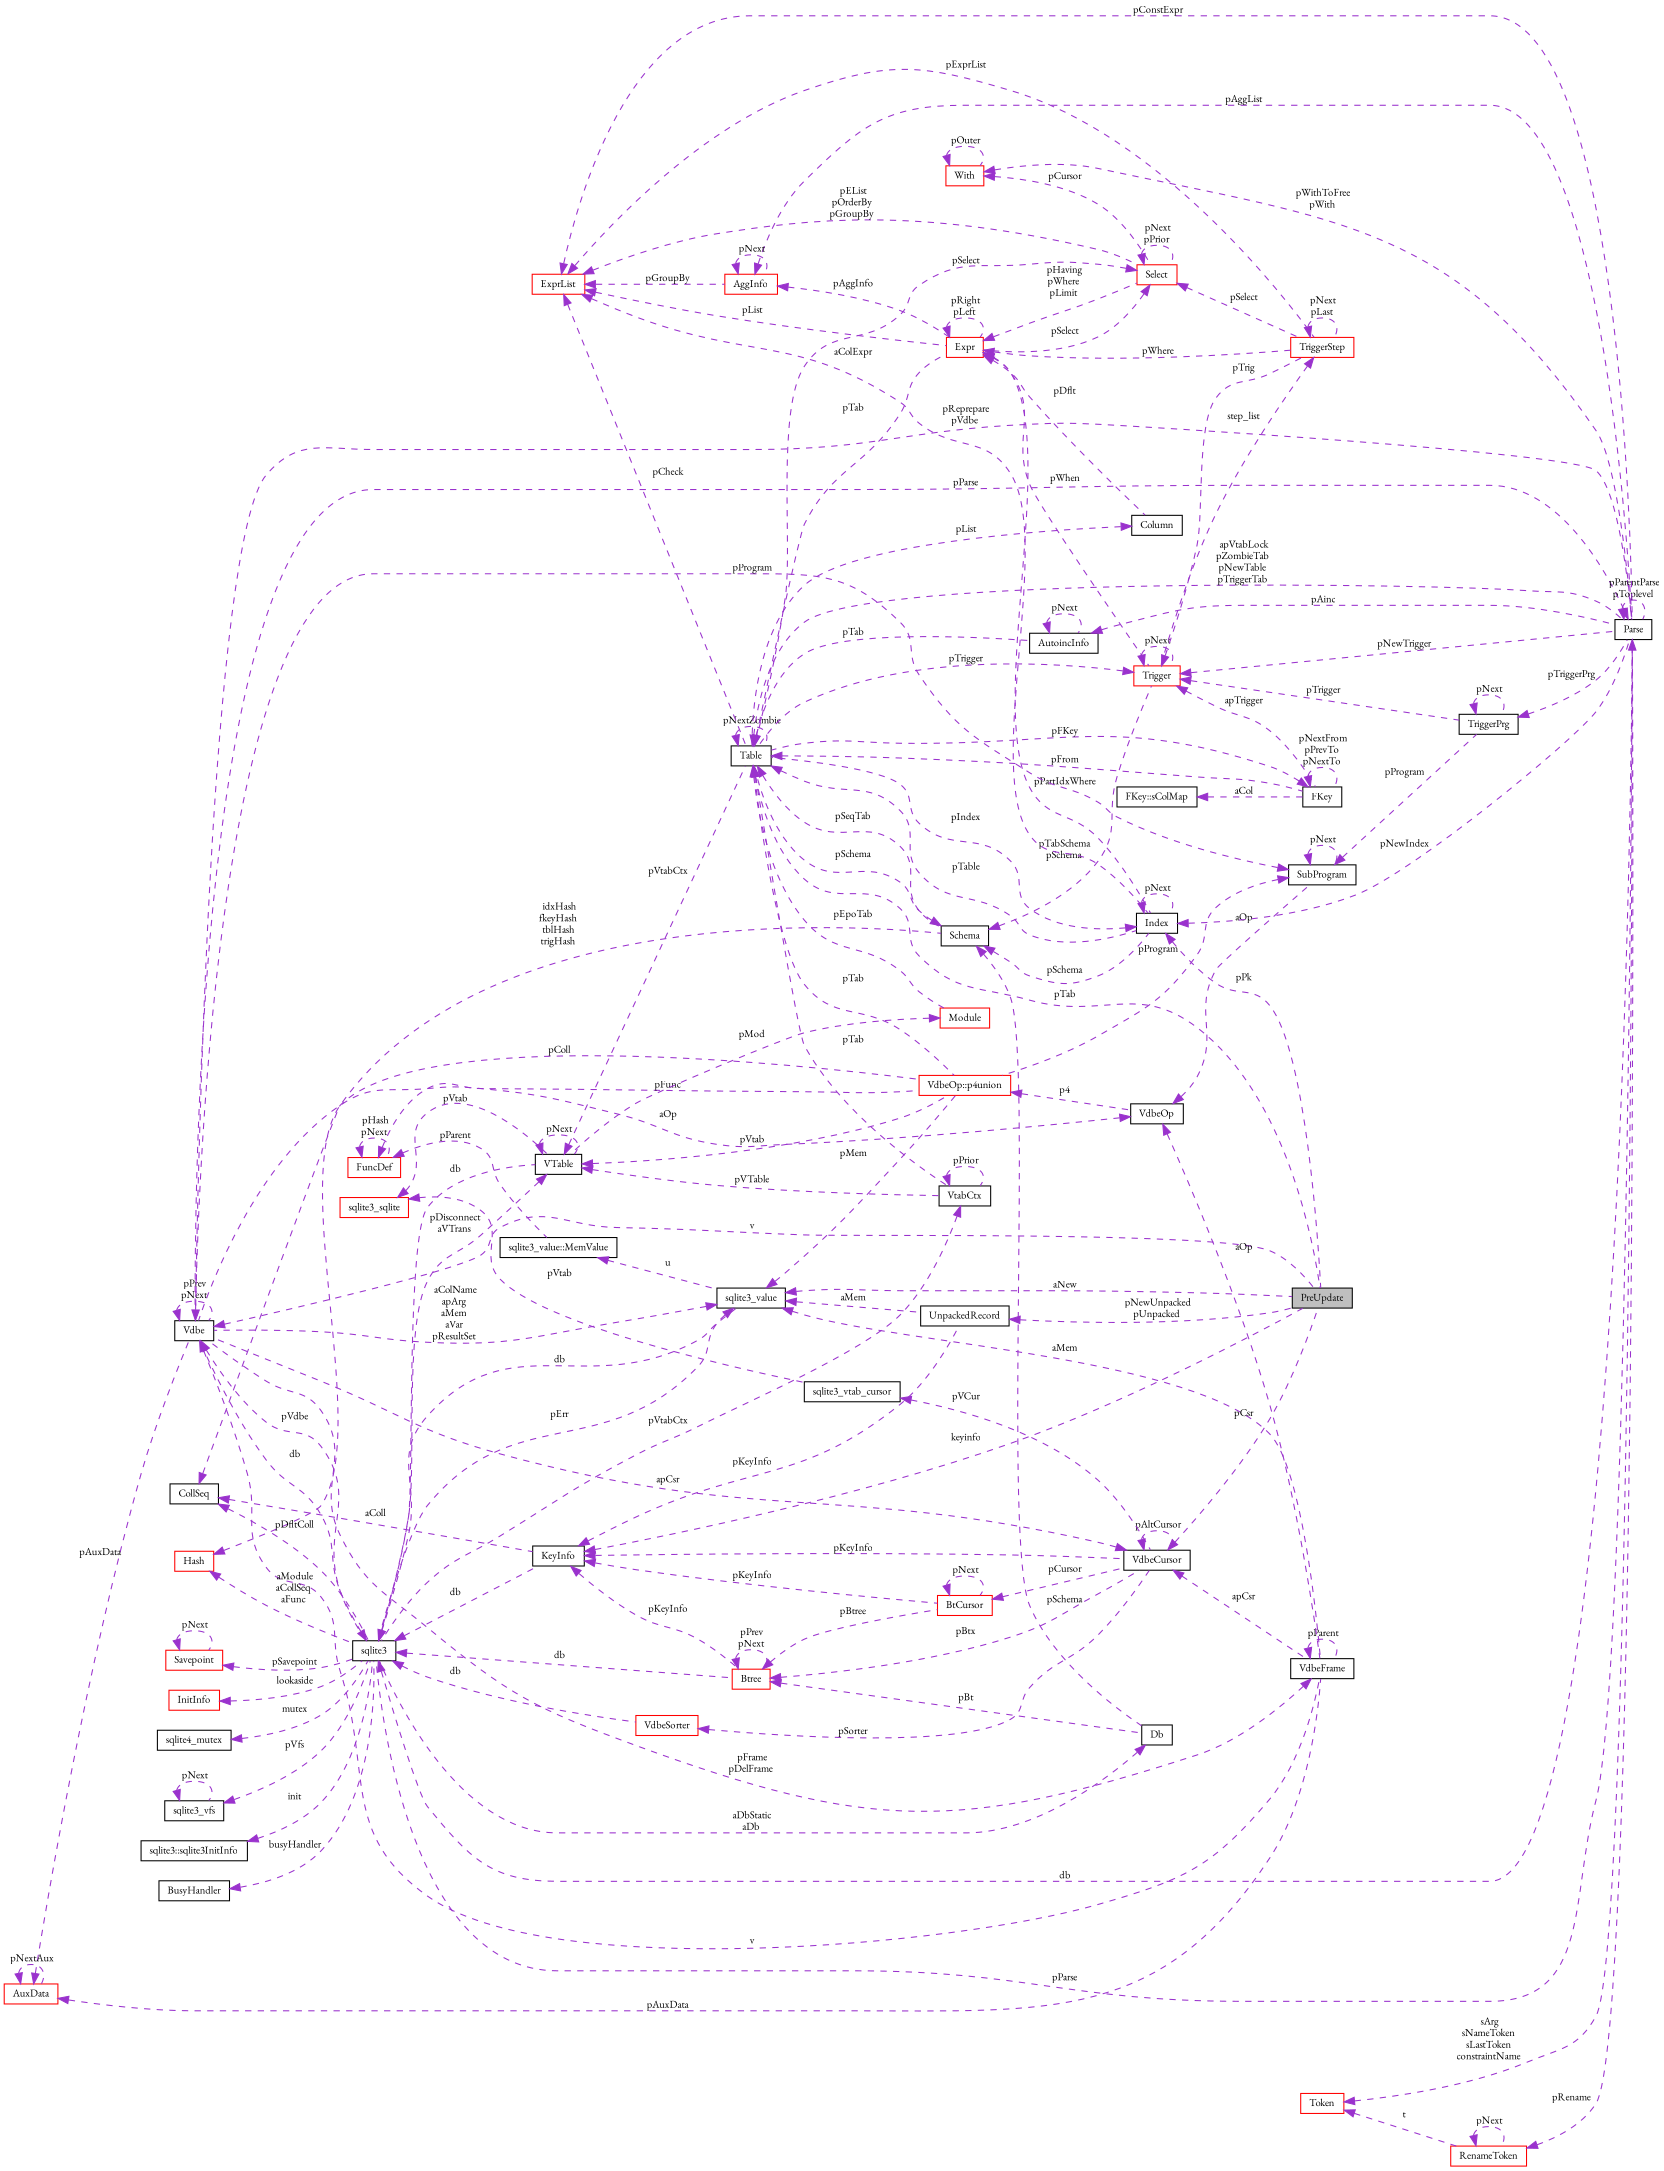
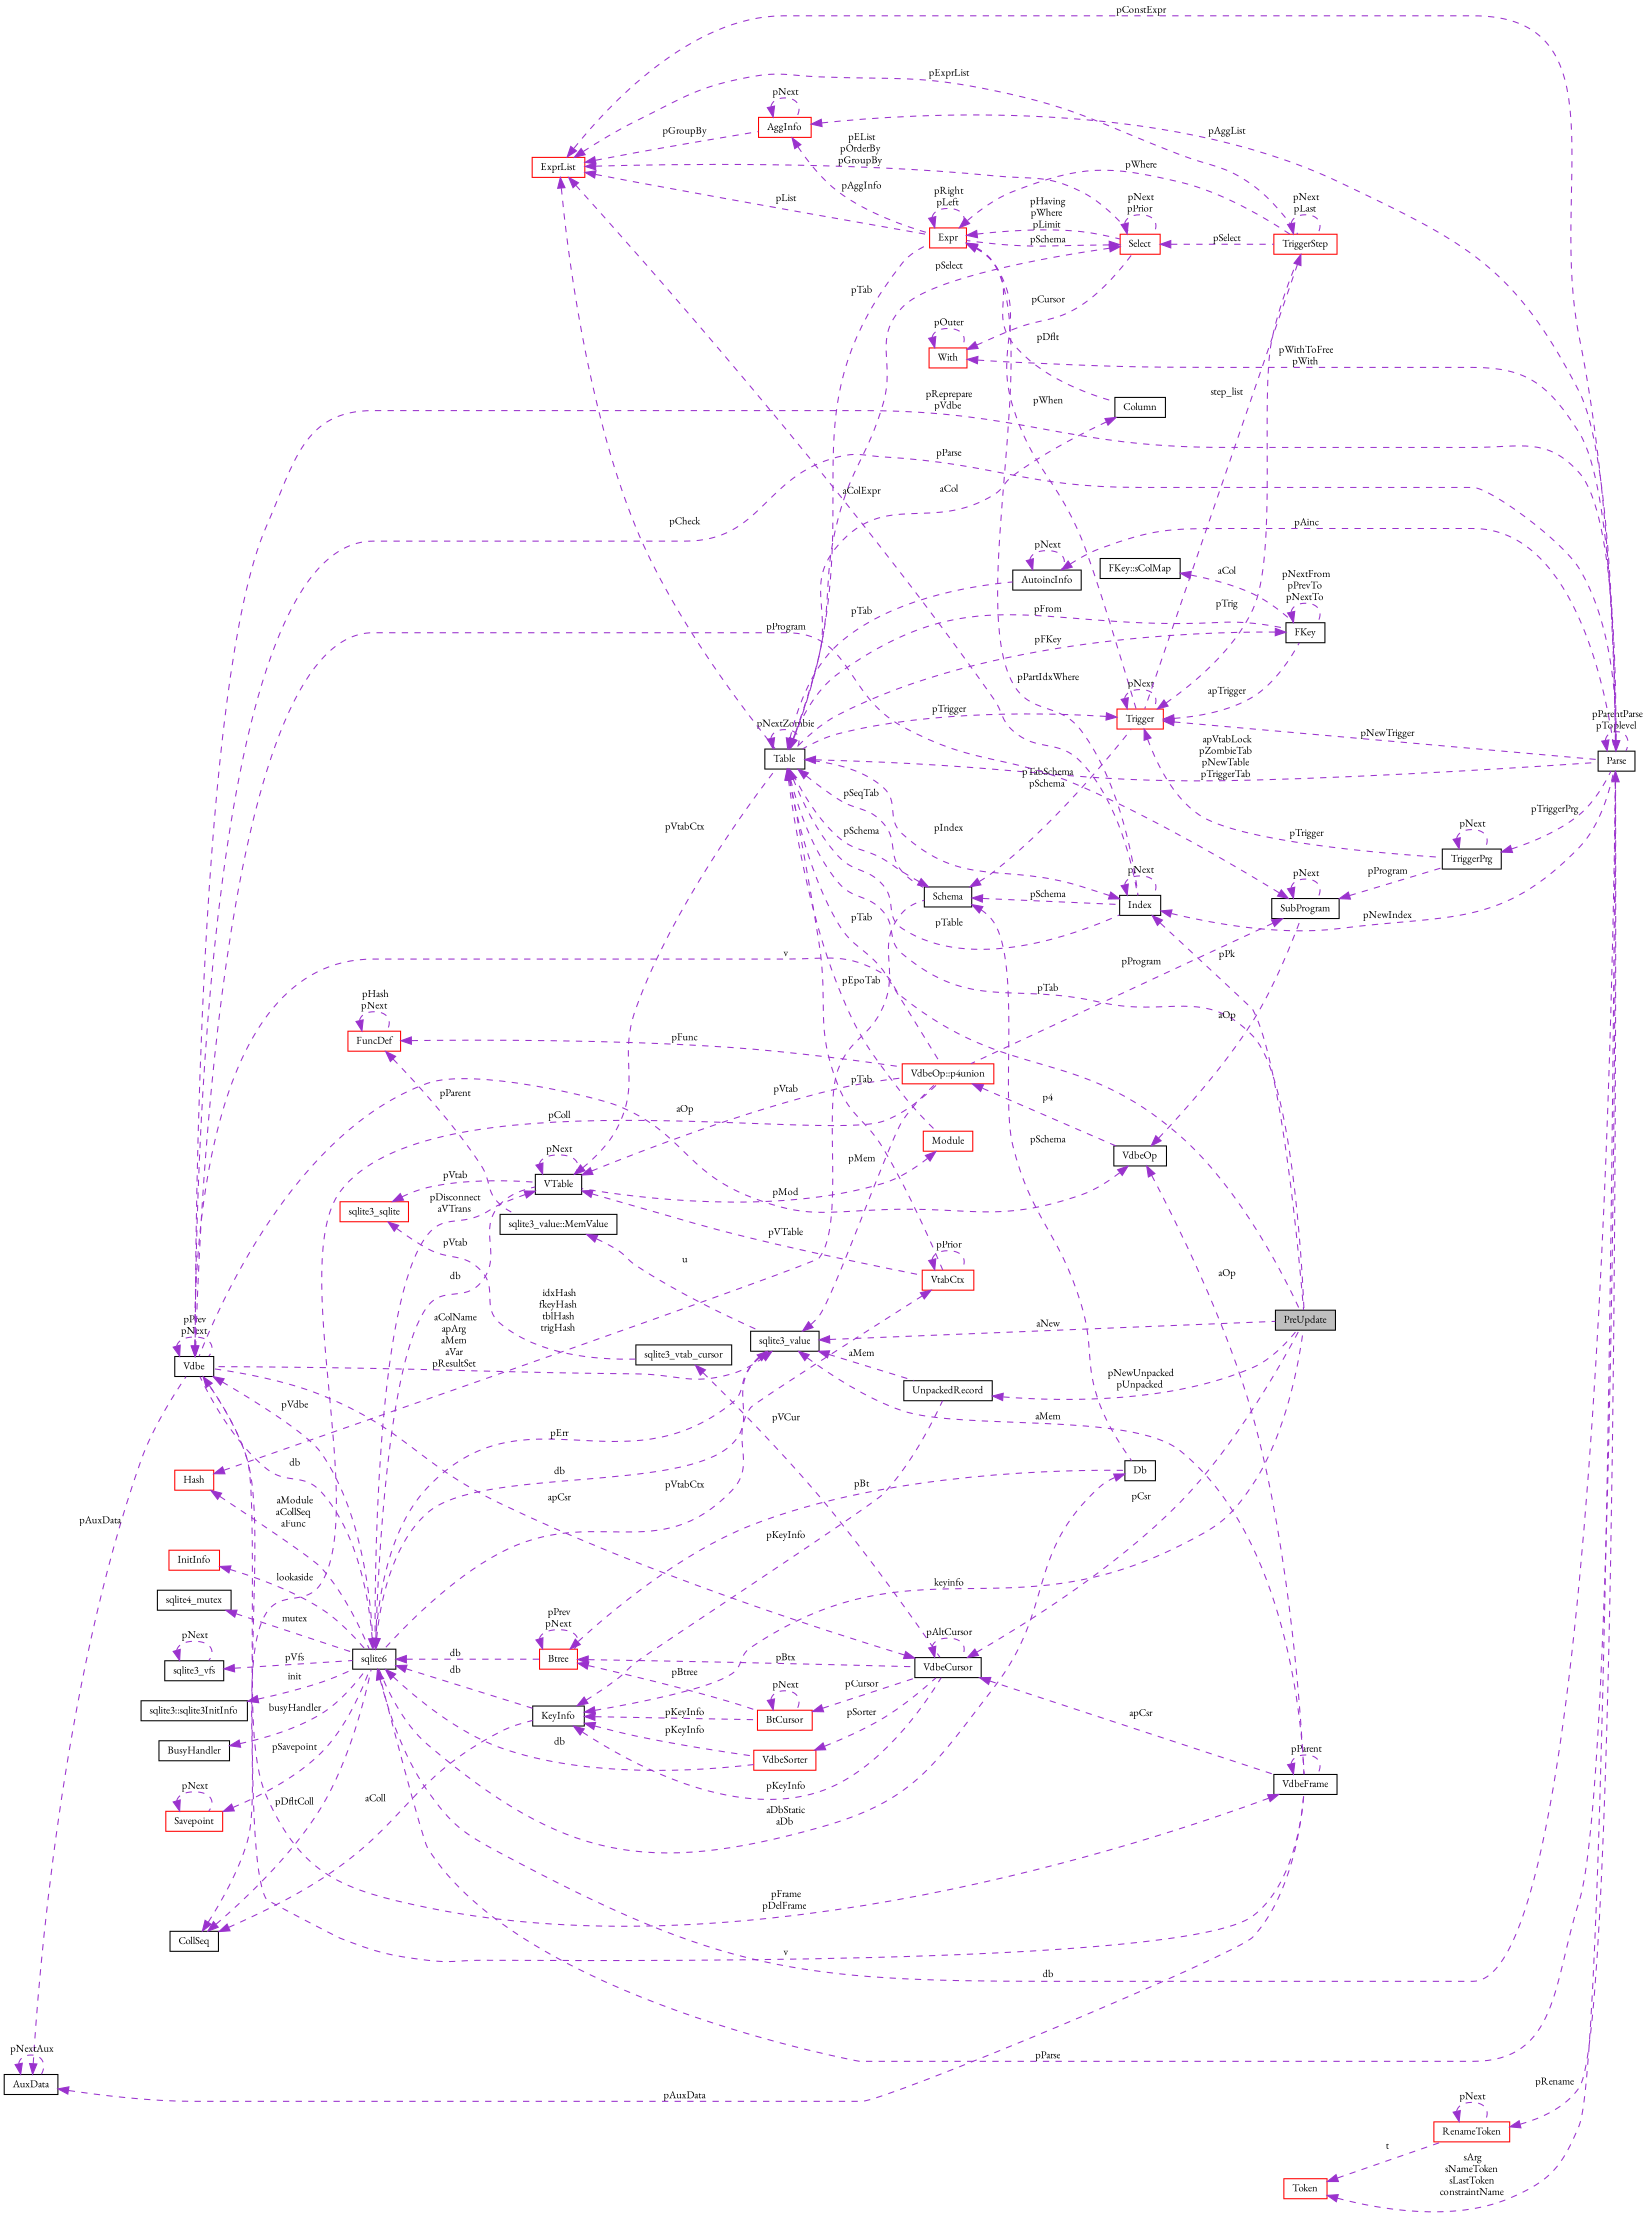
edge "Expr" -> "Select": label " pSelect" -> " pSchema"
edge "Table" -> "Column": label " pList" -> " aCol"
node "VtabCtx": color black -> red
edge "Btree" -> "KeyInfo": now "VdbeSorter" -> "KeyInfo"
node "sqlite3": label "sqlite3" -> "sqlite6"
node "AuxData": color red -> black
